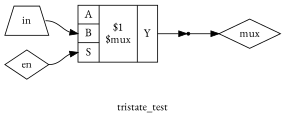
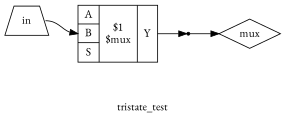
node "en": removed
